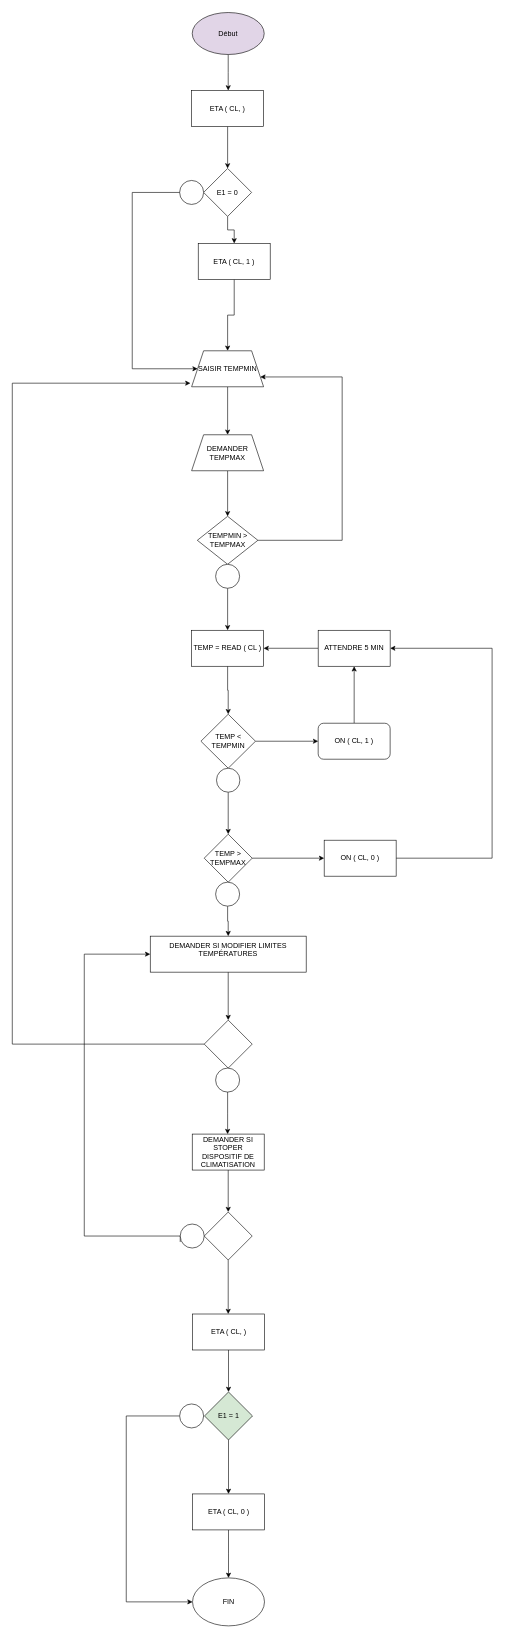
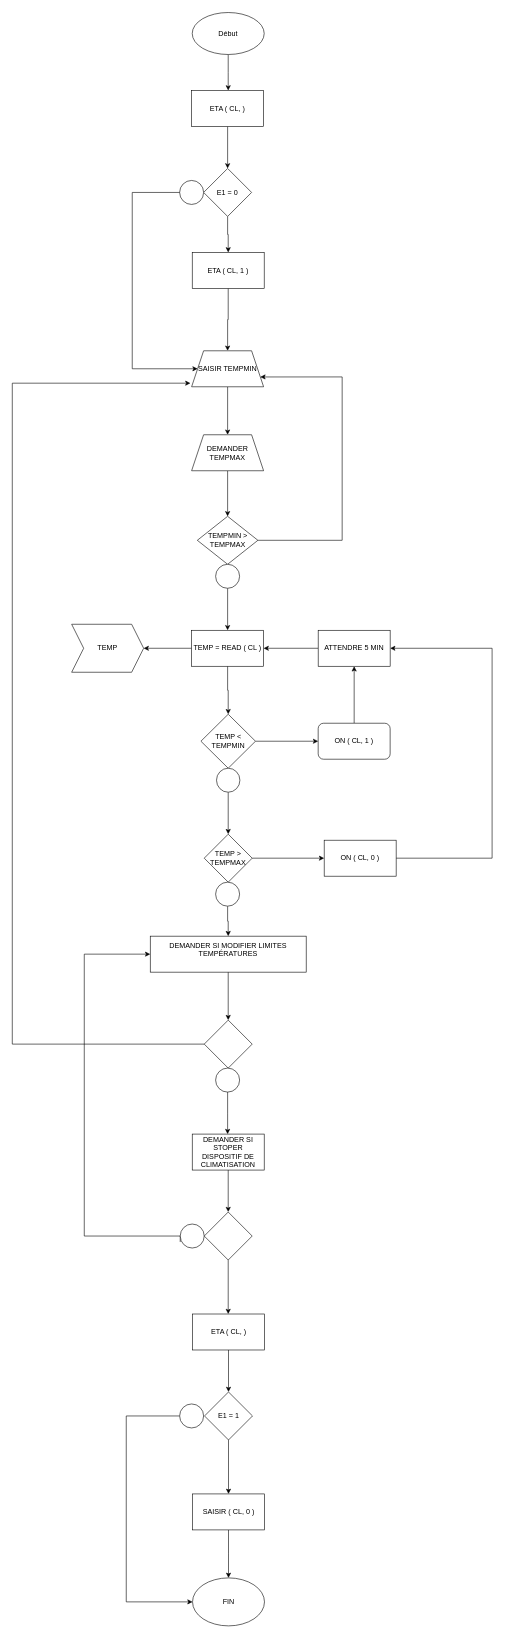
node "Début": fillcolor #e1d5e7 -> #ffffff
node "ETA ( CL, 1 )": moved (234, 261) -> (228, 270)
node "TEMP": added
edge "TEMP = READ ( CL )" -> "TEMP": added
node "E1 = 1": fillcolor #d5e8d4 -> #ffffff
node "ETA ( CL, 0 )": label "ETA ( CL, 0 )" -> "SAISIR ( CL, 0 )"
